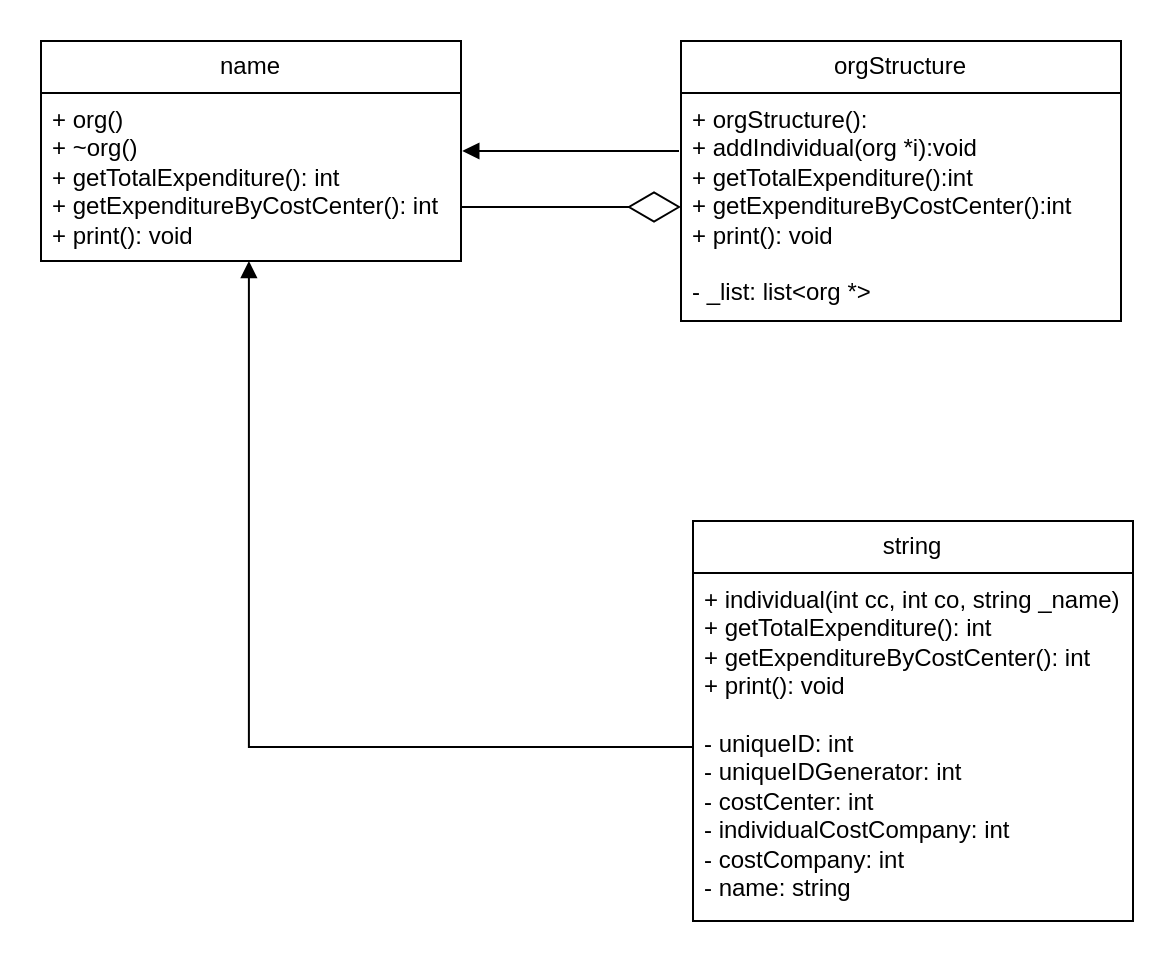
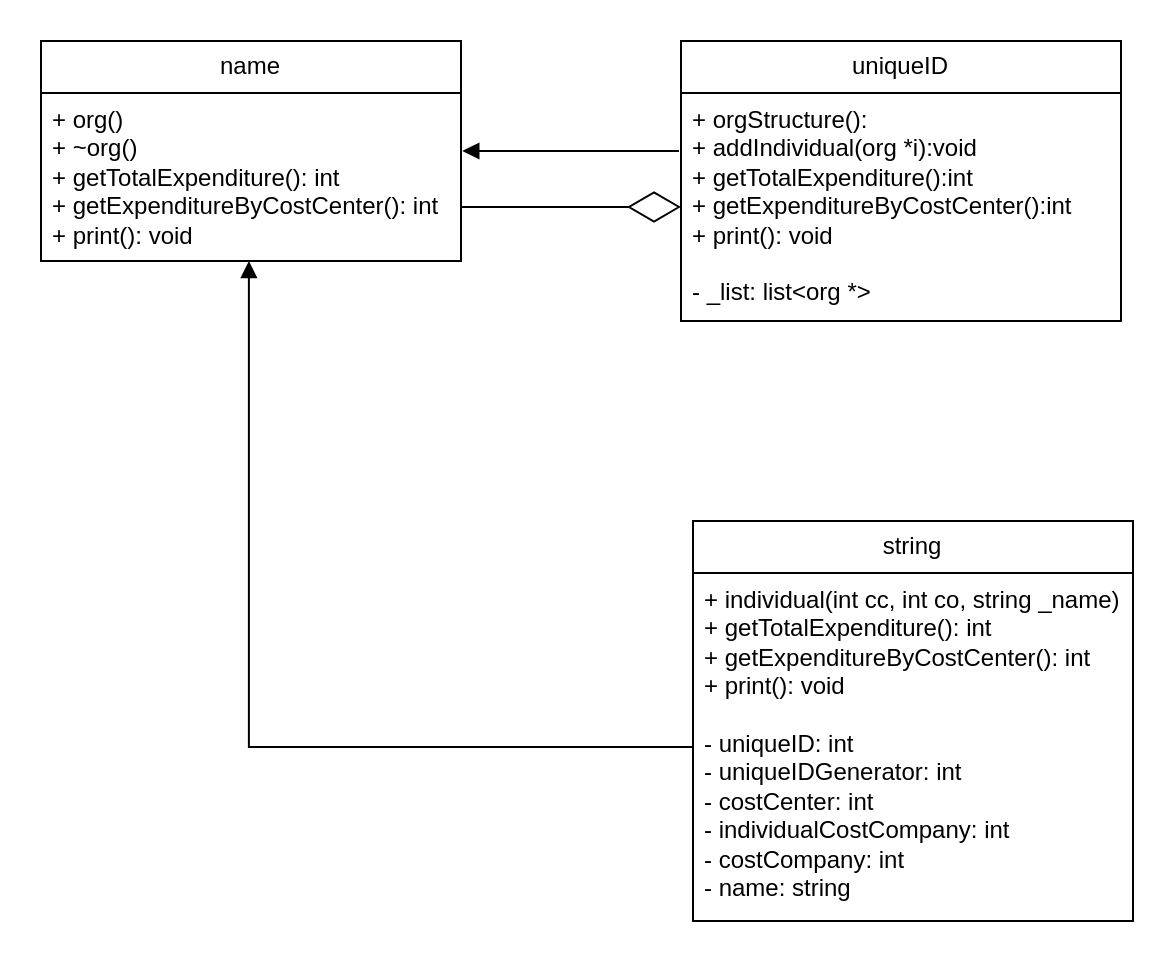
node "orgStructure": label "orgStructure" -> "uniqueID"
